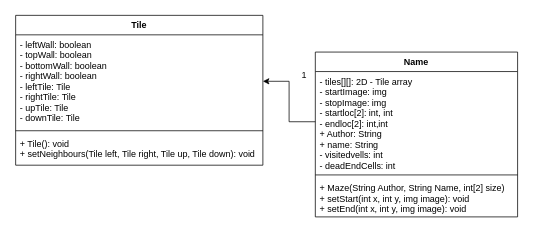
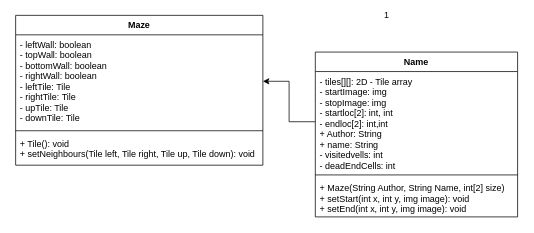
node "Tile": label "Tile" -> "Maze"
node "1": moved (304, 75) -> (387, 15)
